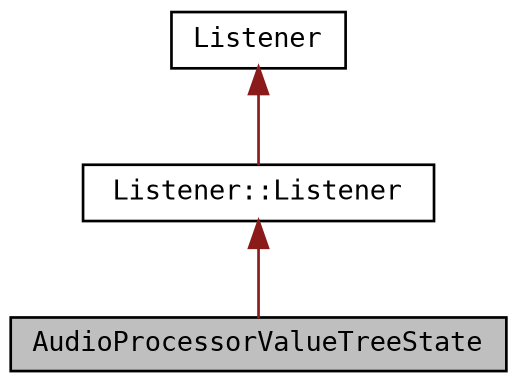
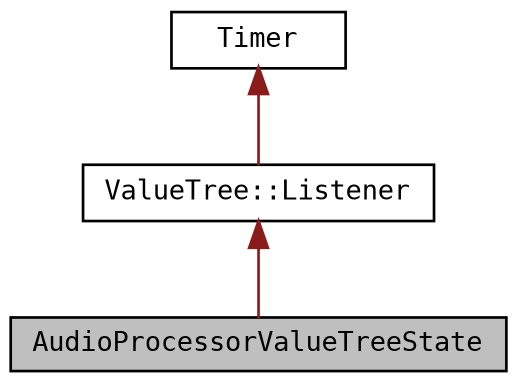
node "Listener": label "Listener" -> "Timer"
node "Listener::Listener": label "Listener::Listener" -> "ValueTree::Listener"
